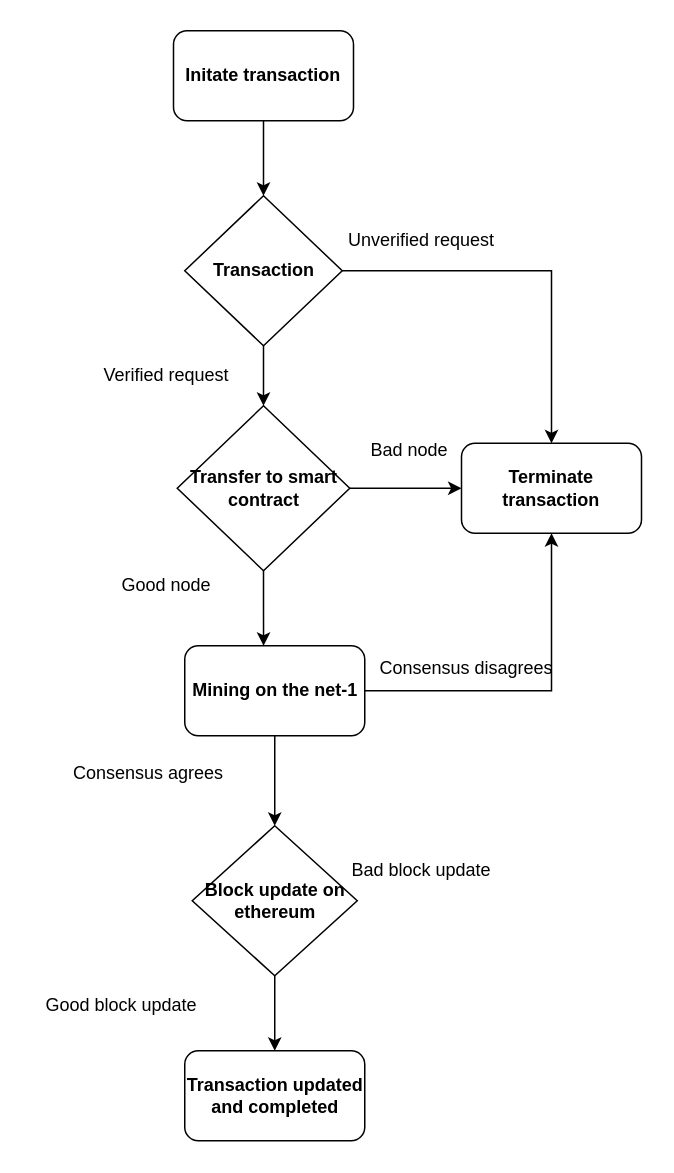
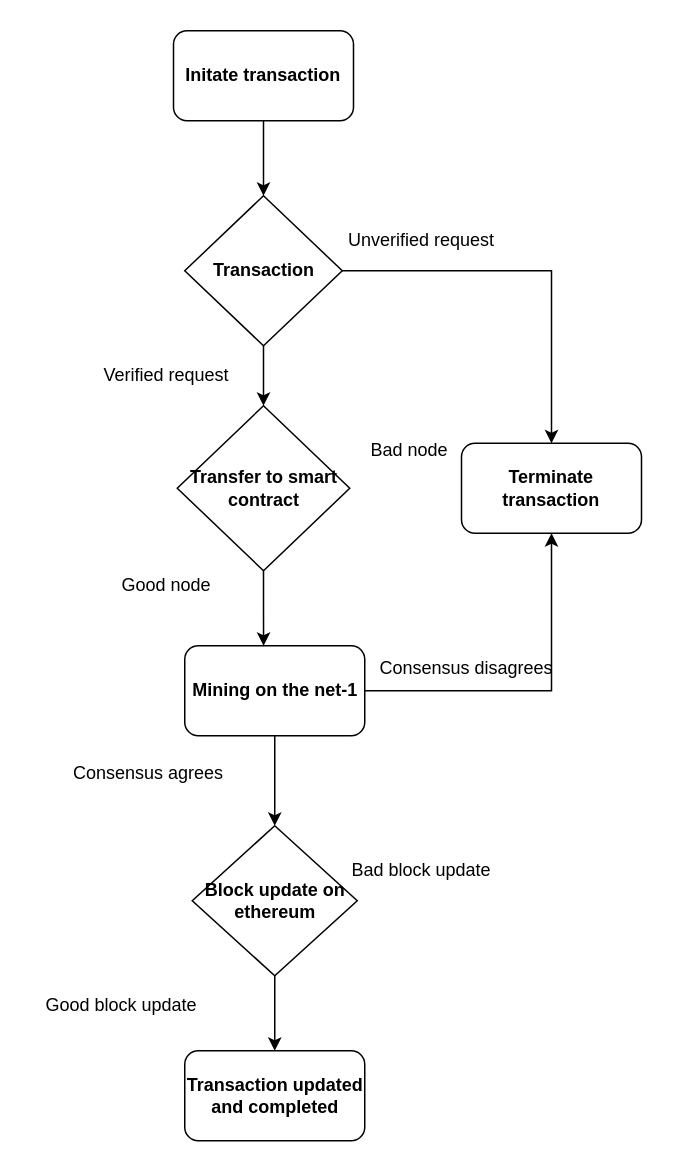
edge "Transfer to smart contract" -> "Terminate transaction": removed
